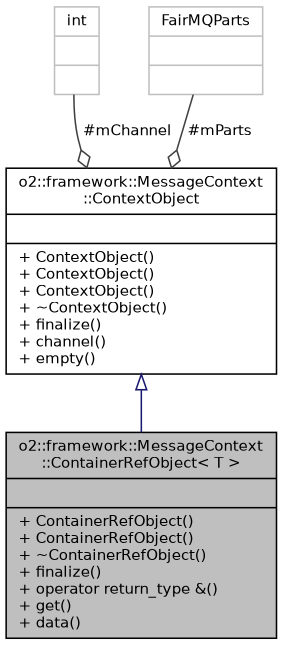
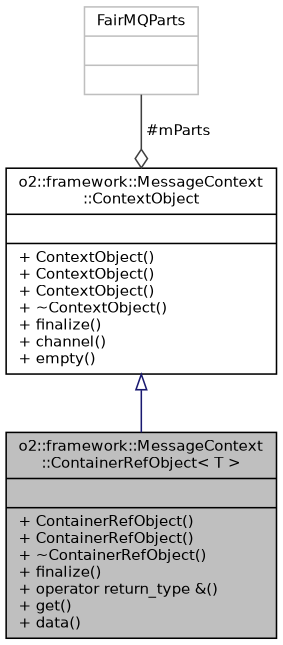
node "int": removed
